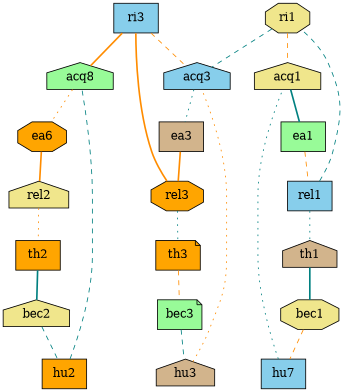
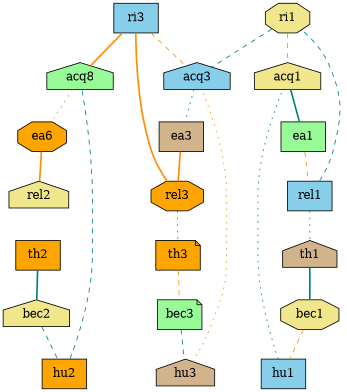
edge "rel2" -- "th2": removed
node "hu7": label "hu7" -> "hu1"
